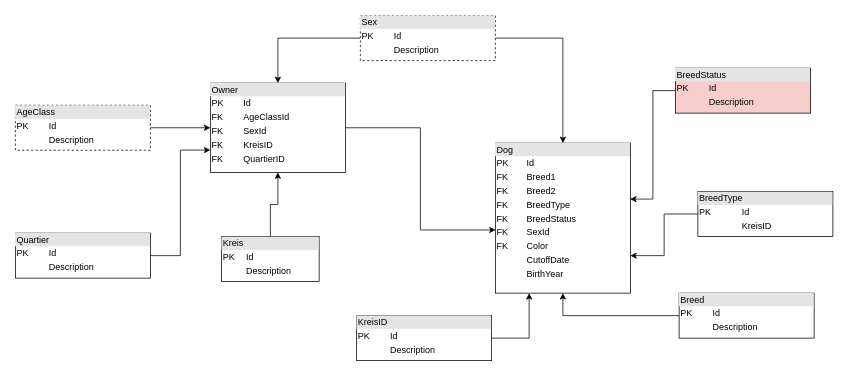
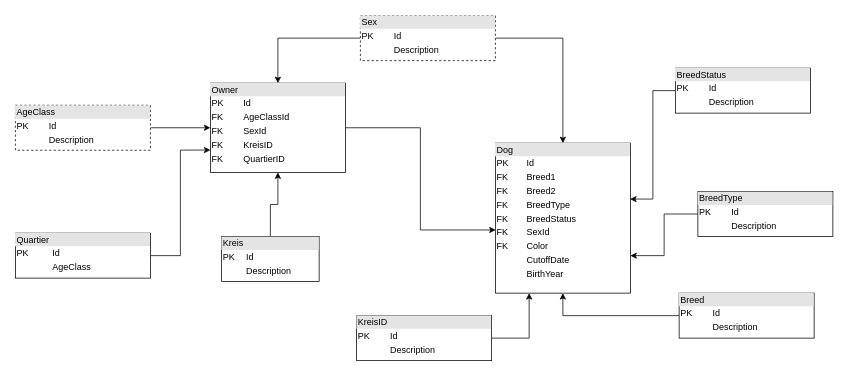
node "BreedStatus PK Id Description": fillcolor #f8cecc -> #ffffff
node "BreedType PK Id KreisID": label "BreedType PK Id KreisID" -> "BreedType PK Id Description"
node "Quartier PK Id Description": label "Quartier PK Id Description" -> "Quartier PK Id AgeClass"
